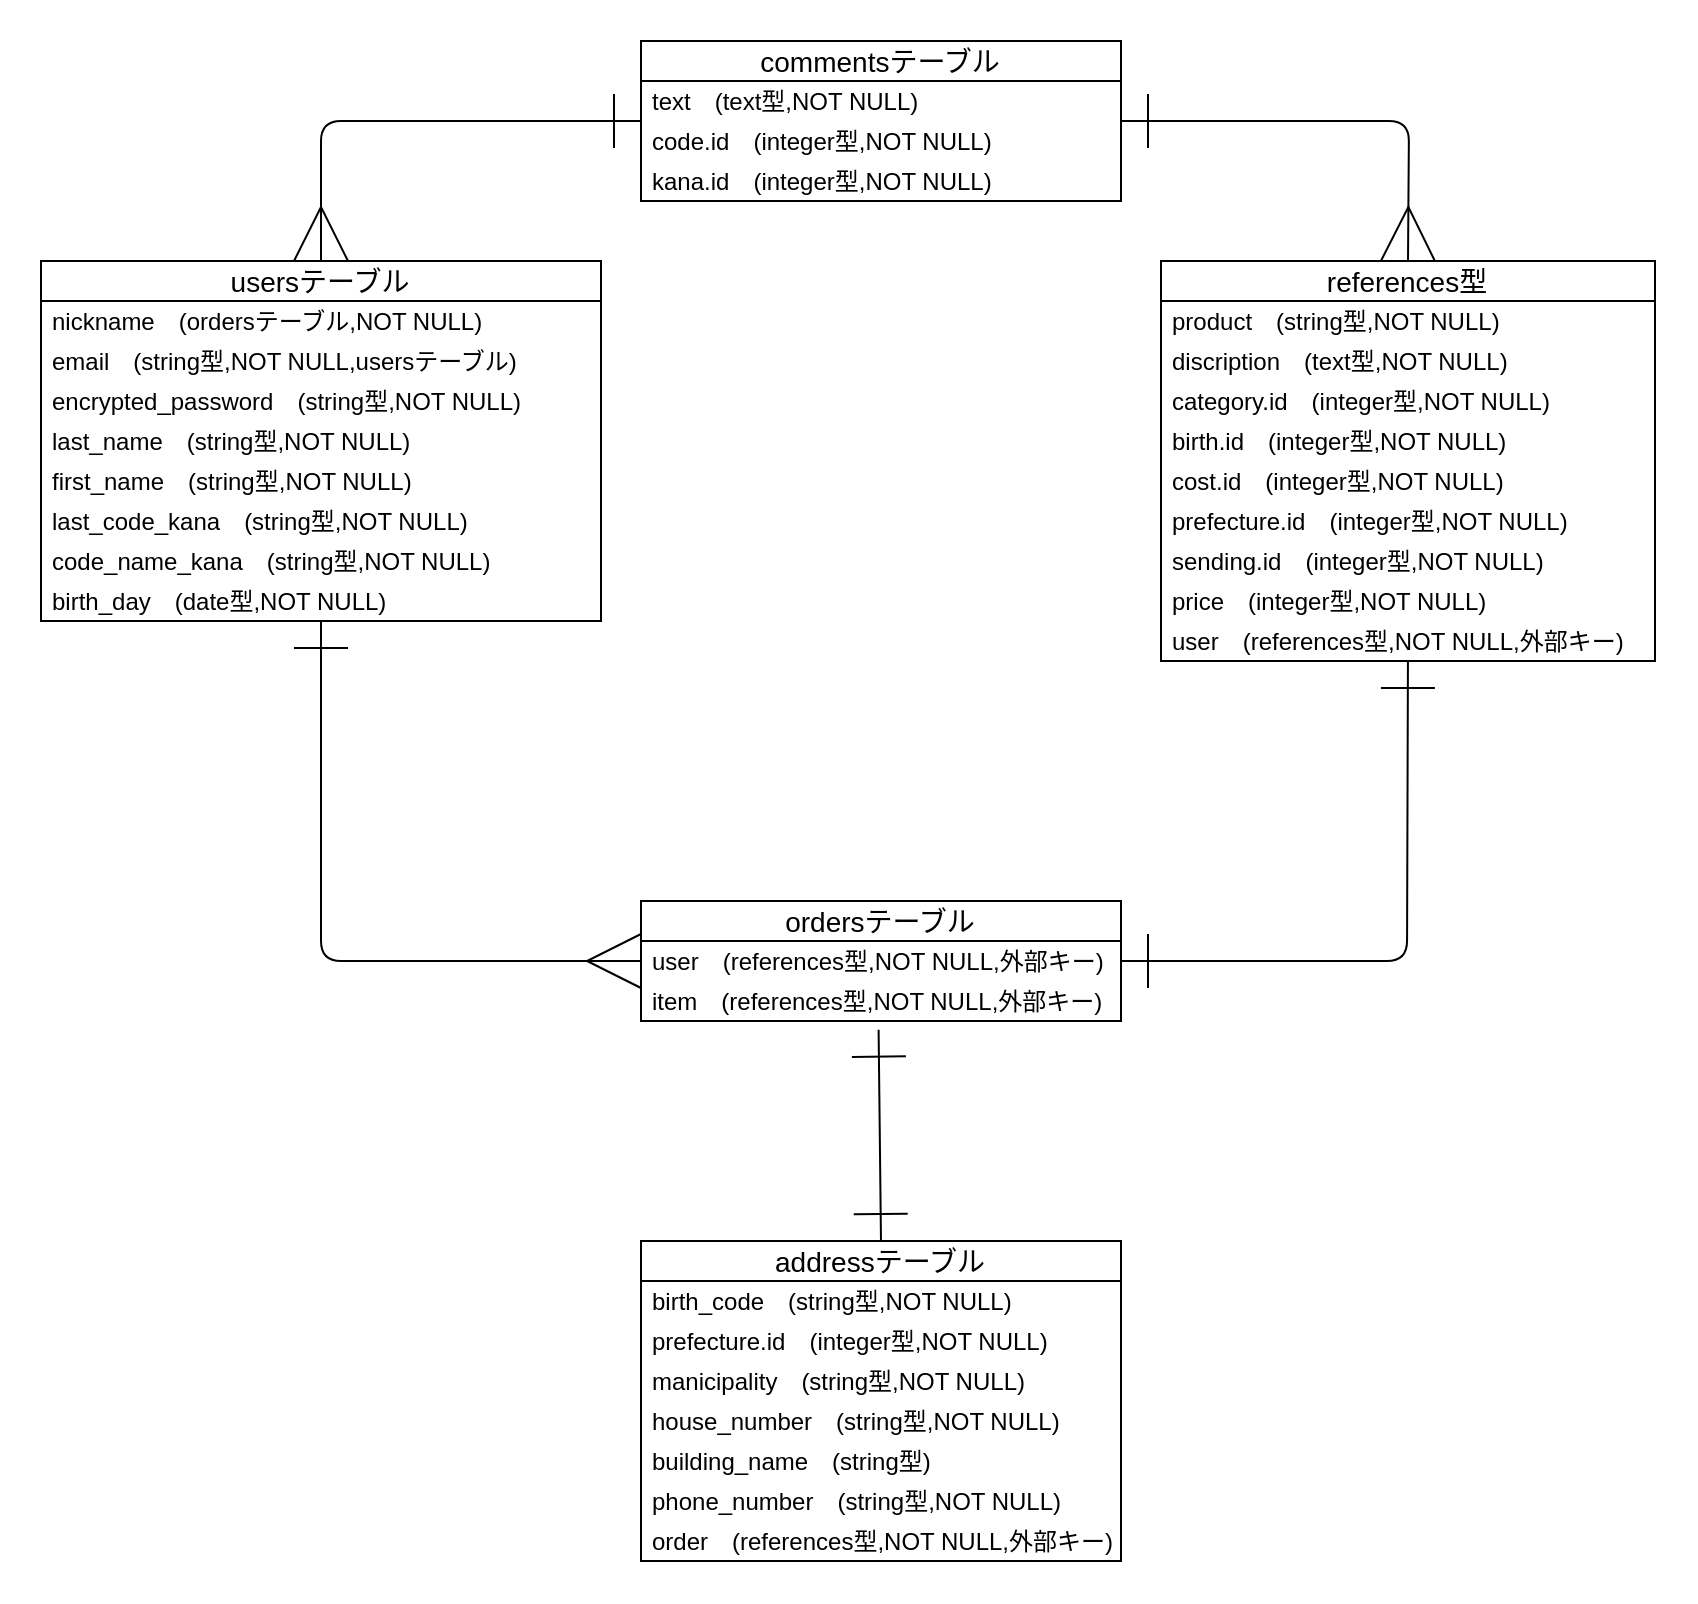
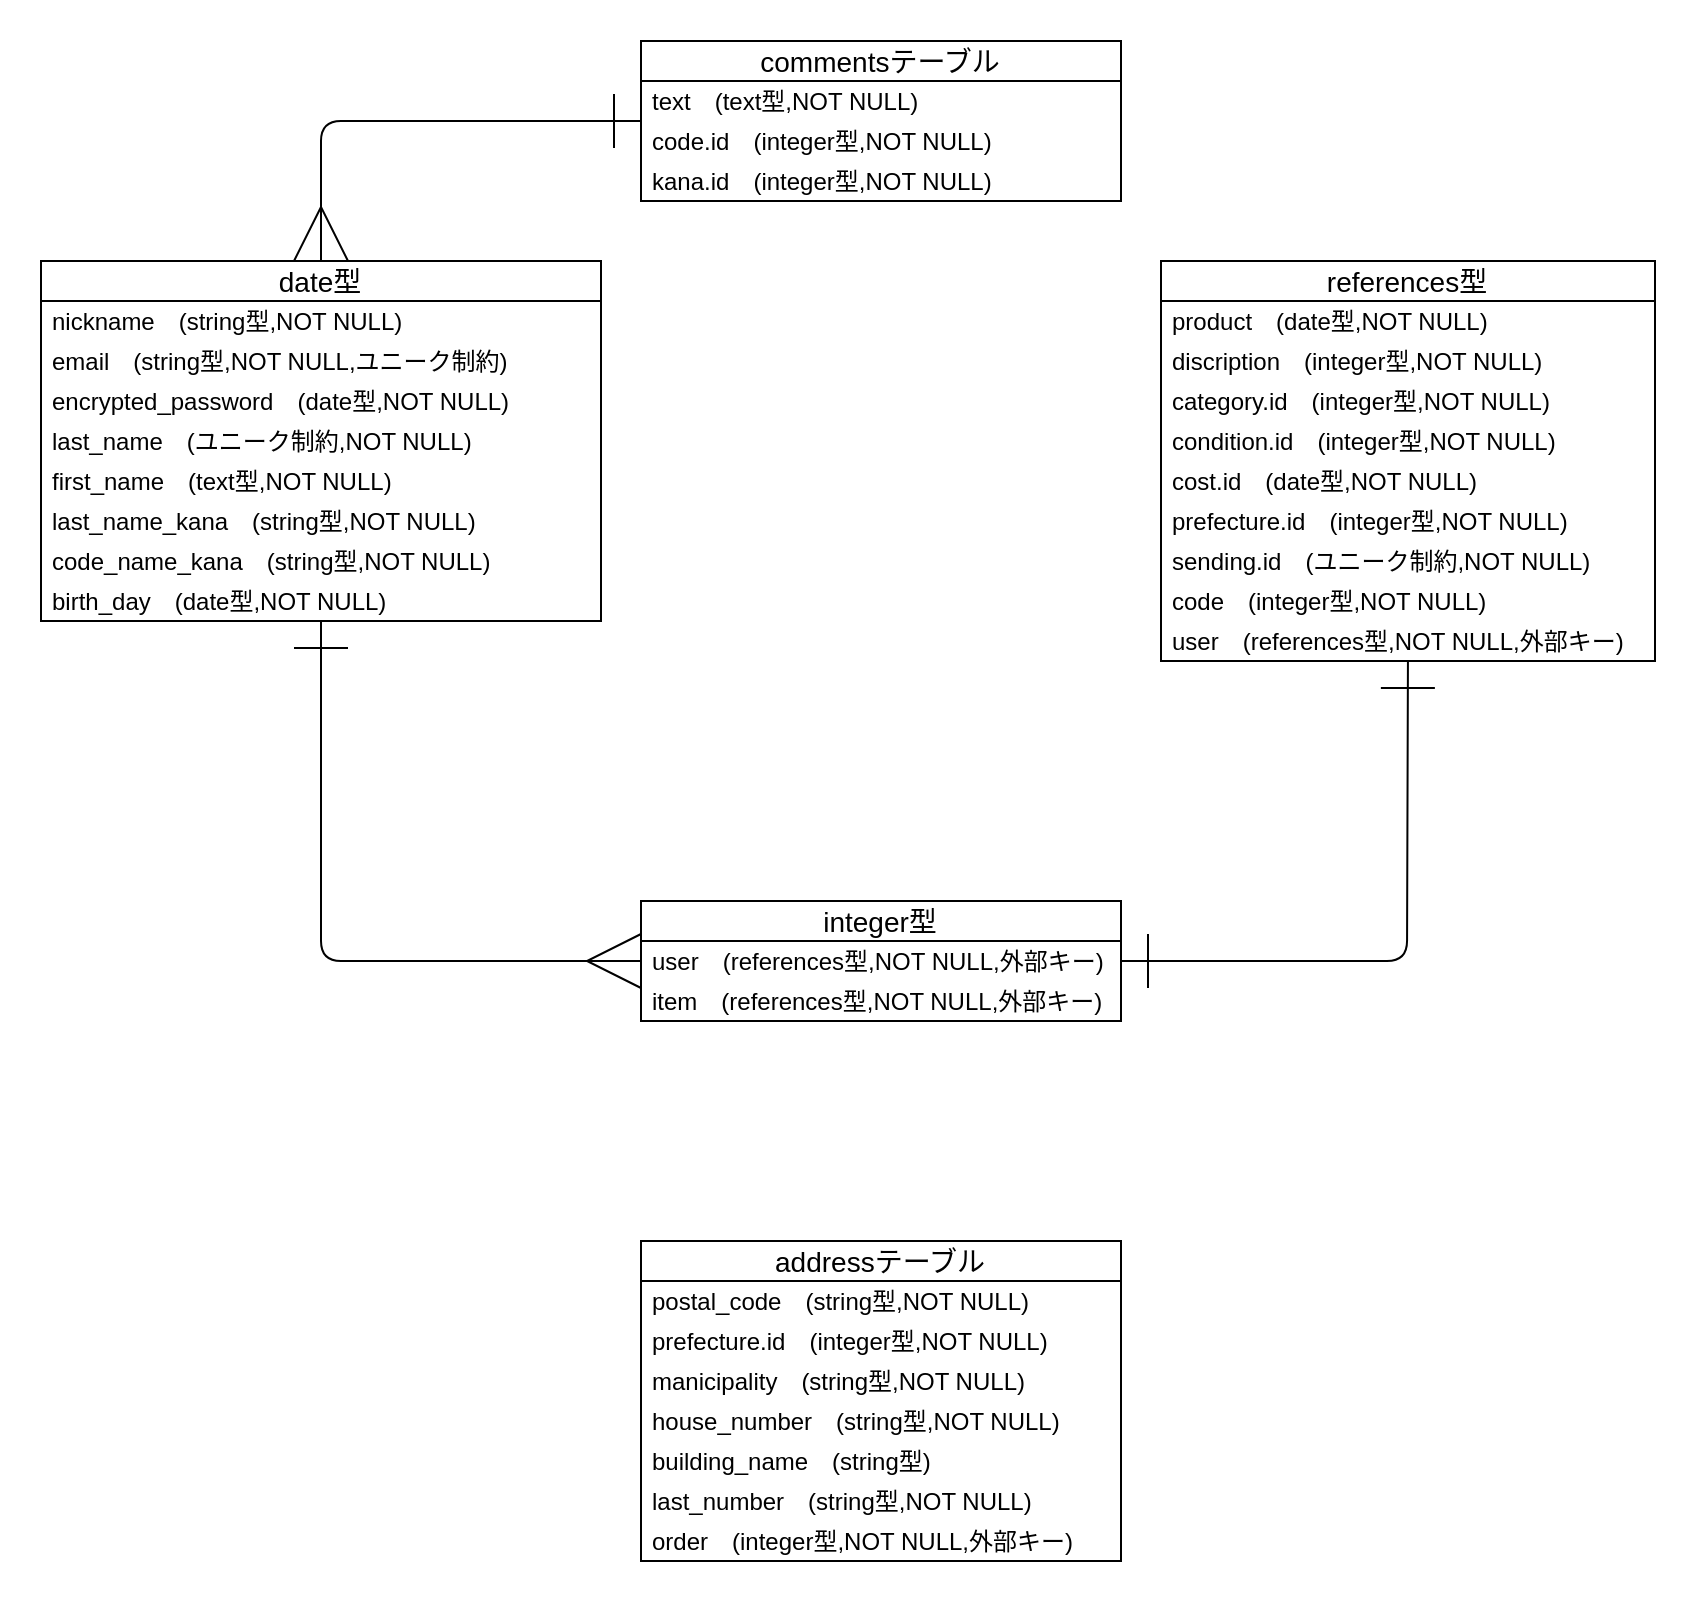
edge "commentsテーブル" -- "references型": removed
node "usersテーブル": label "usersテーブル" -> "date型"
node "nickname (ordersテーブル,NOT NULL)": label "nickname (ordersテーブル,NOT NULL)" -> "nickname (string型,NOT NULL)"
node "product (string型,NOT NULL)": label "product (string型,NOT NULL)" -> "product (date型,NOT NULL)"
node "email (string型,NOT NULL,usersテーブル)": label "email (string型,NOT NULL,usersテーブル)" -> "email (string型,NOT NULL,ユニーク制約)"
node "discription (text型,NOT NULL)": label "discription (text型,NOT NULL)" -> "discription (integer型,NOT NULL)"
node "encrypted_password (string型,NOT NULL)": label "encrypted_password (string型,NOT NULL)" -> "encrypted_password (date型,NOT NULL)"
node "last_name (string型,NOT NULL)": label "last_name (string型,NOT NULL)" -> "last_name (ユニーク制約,NOT NULL)"
node "birth.id (integer型,NOT NULL)": label "birth.id (integer型,NOT NULL)" -> "condition.id (integer型,NOT NULL)"
node "first_name (string型,NOT NULL)": label "first_name (string型,NOT NULL)" -> "first_name (text型,NOT NULL)"
node "cost.id (integer型,NOT NULL)": label "cost.id (integer型,NOT NULL)" -> "cost.id (date型,NOT NULL)"
node "last_code_kana (string型,NOT NULL)": label "last_code_kana (string型,NOT NULL)" -> "last_name_kana (string型,NOT NULL)"
node "sending.id (integer型,NOT NULL)": label "sending.id (integer型,NOT NULL)" -> "sending.id (ユニーク制約,NOT NULL)"
node "price (integer型,NOT NULL)": label "price (integer型,NOT NULL)" -> "code (integer型,NOT NULL)"
node "ordersテーブル": label "ordersテーブル" -> "integer型"
edge "item (references型,NOT NULL,外部キー)" -- "addressテーブル": removed
node "birth_code (string型,NOT NULL)": label "birth_code (string型,NOT NULL)" -> "postal_code (string型,NOT NULL)"
node "phone_number (string型,NOT NULL)": label "phone_number (string型,NOT NULL)" -> "last_number (string型,NOT NULL)"
node "order (references型,NOT NULL,外部キー)": label "order (references型,NOT NULL,外部キー)" -> "order (integer型,NOT NULL,外部キー)"
